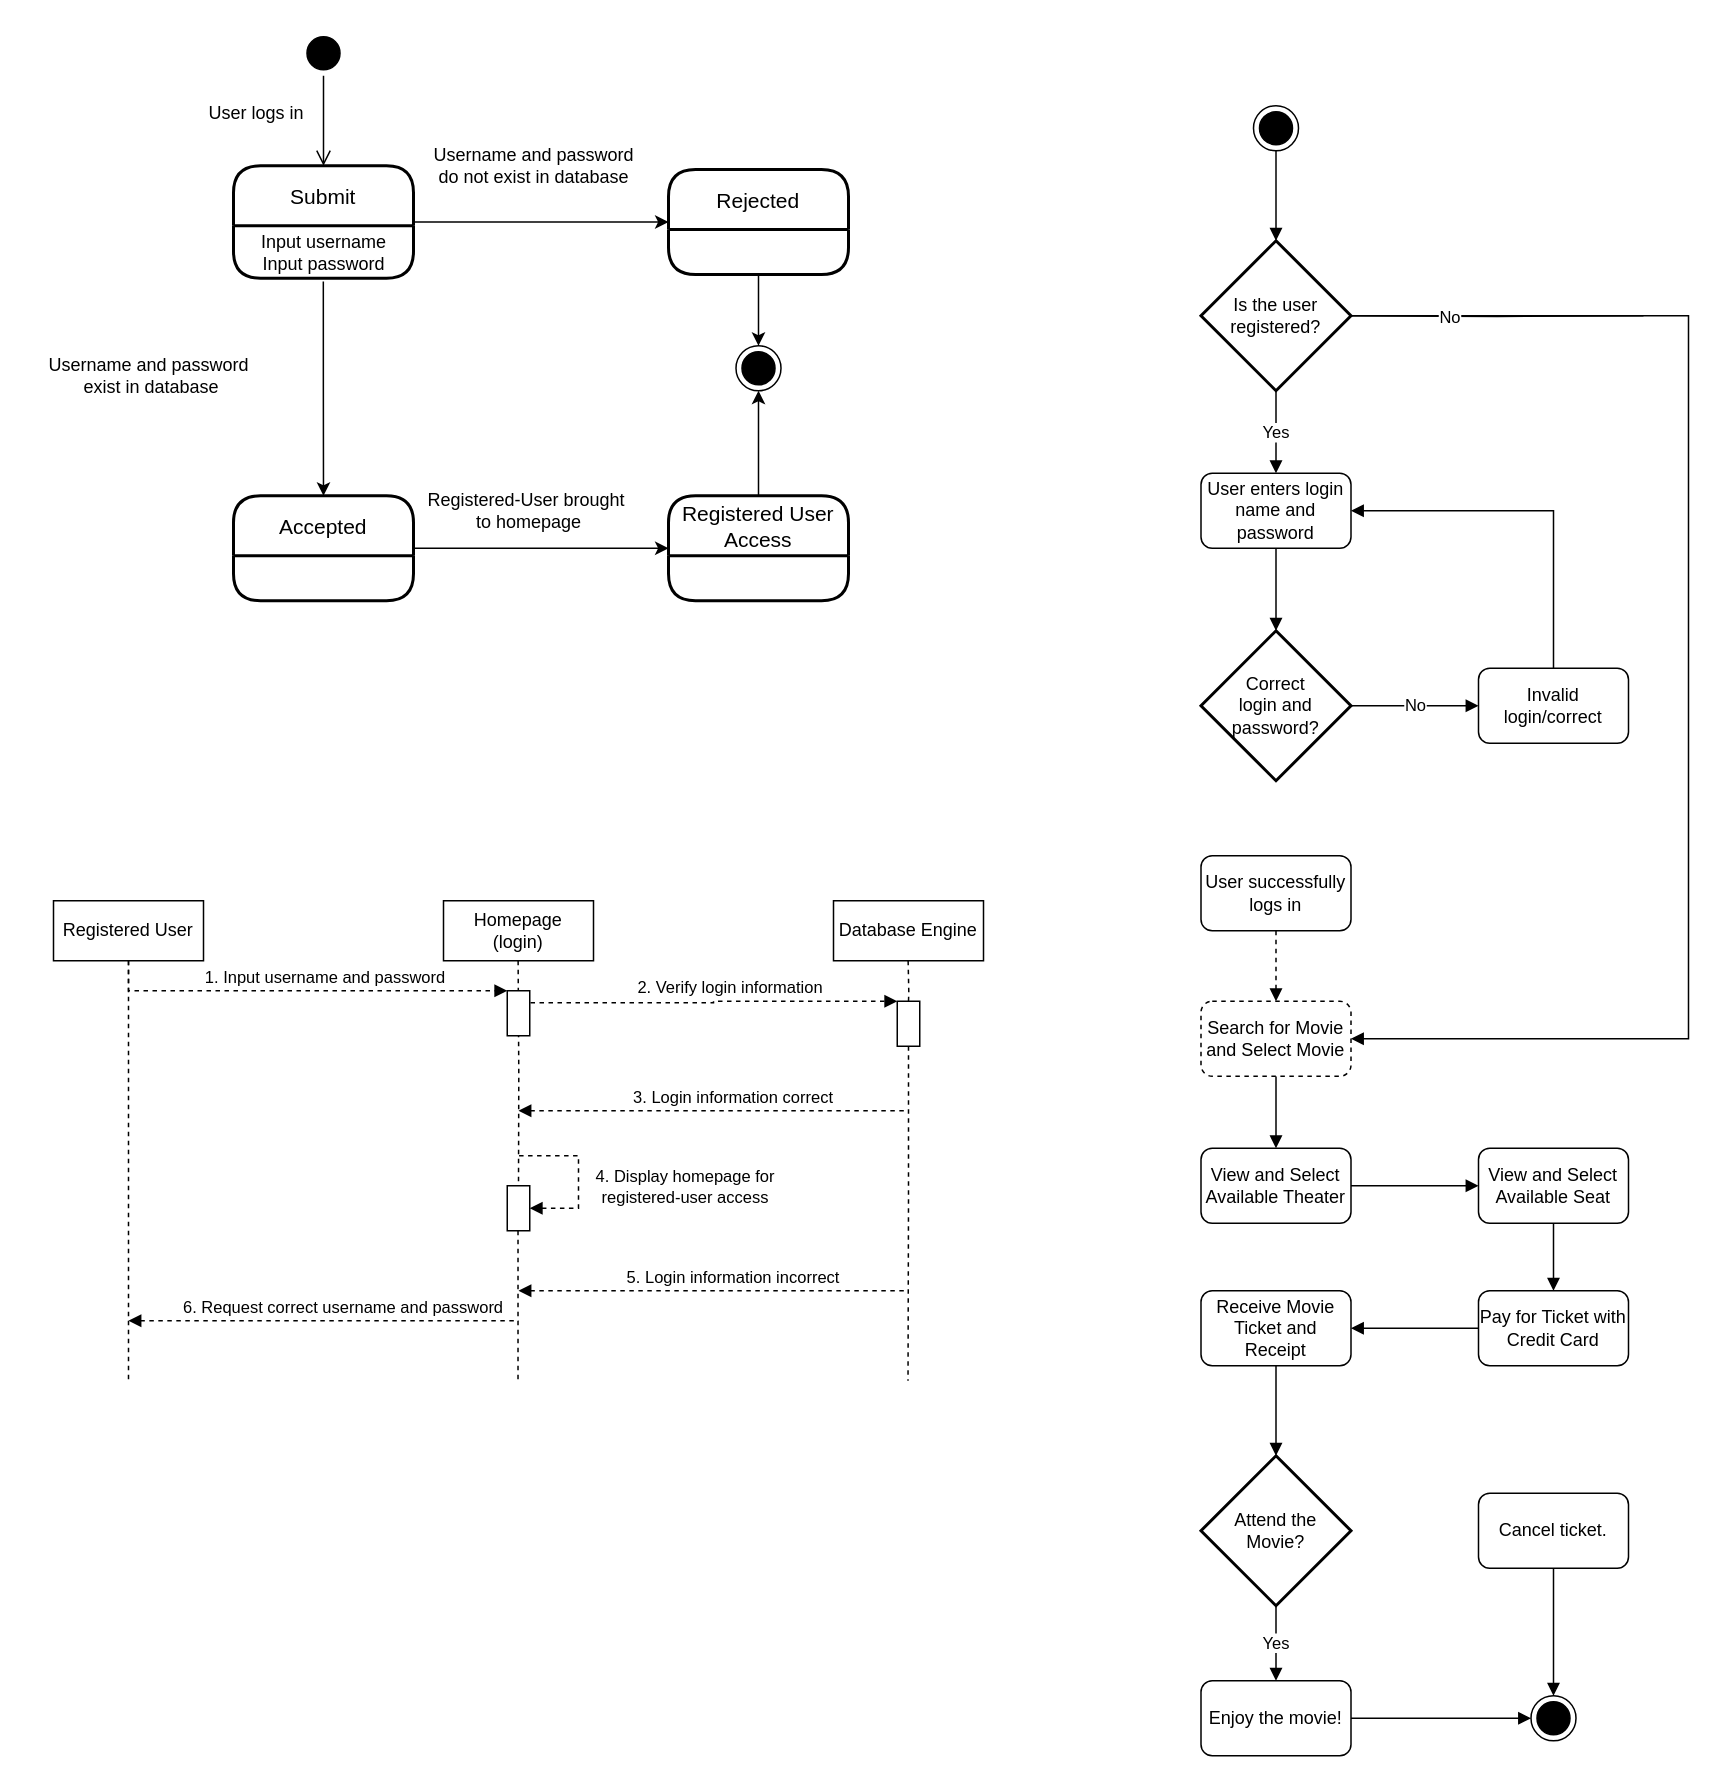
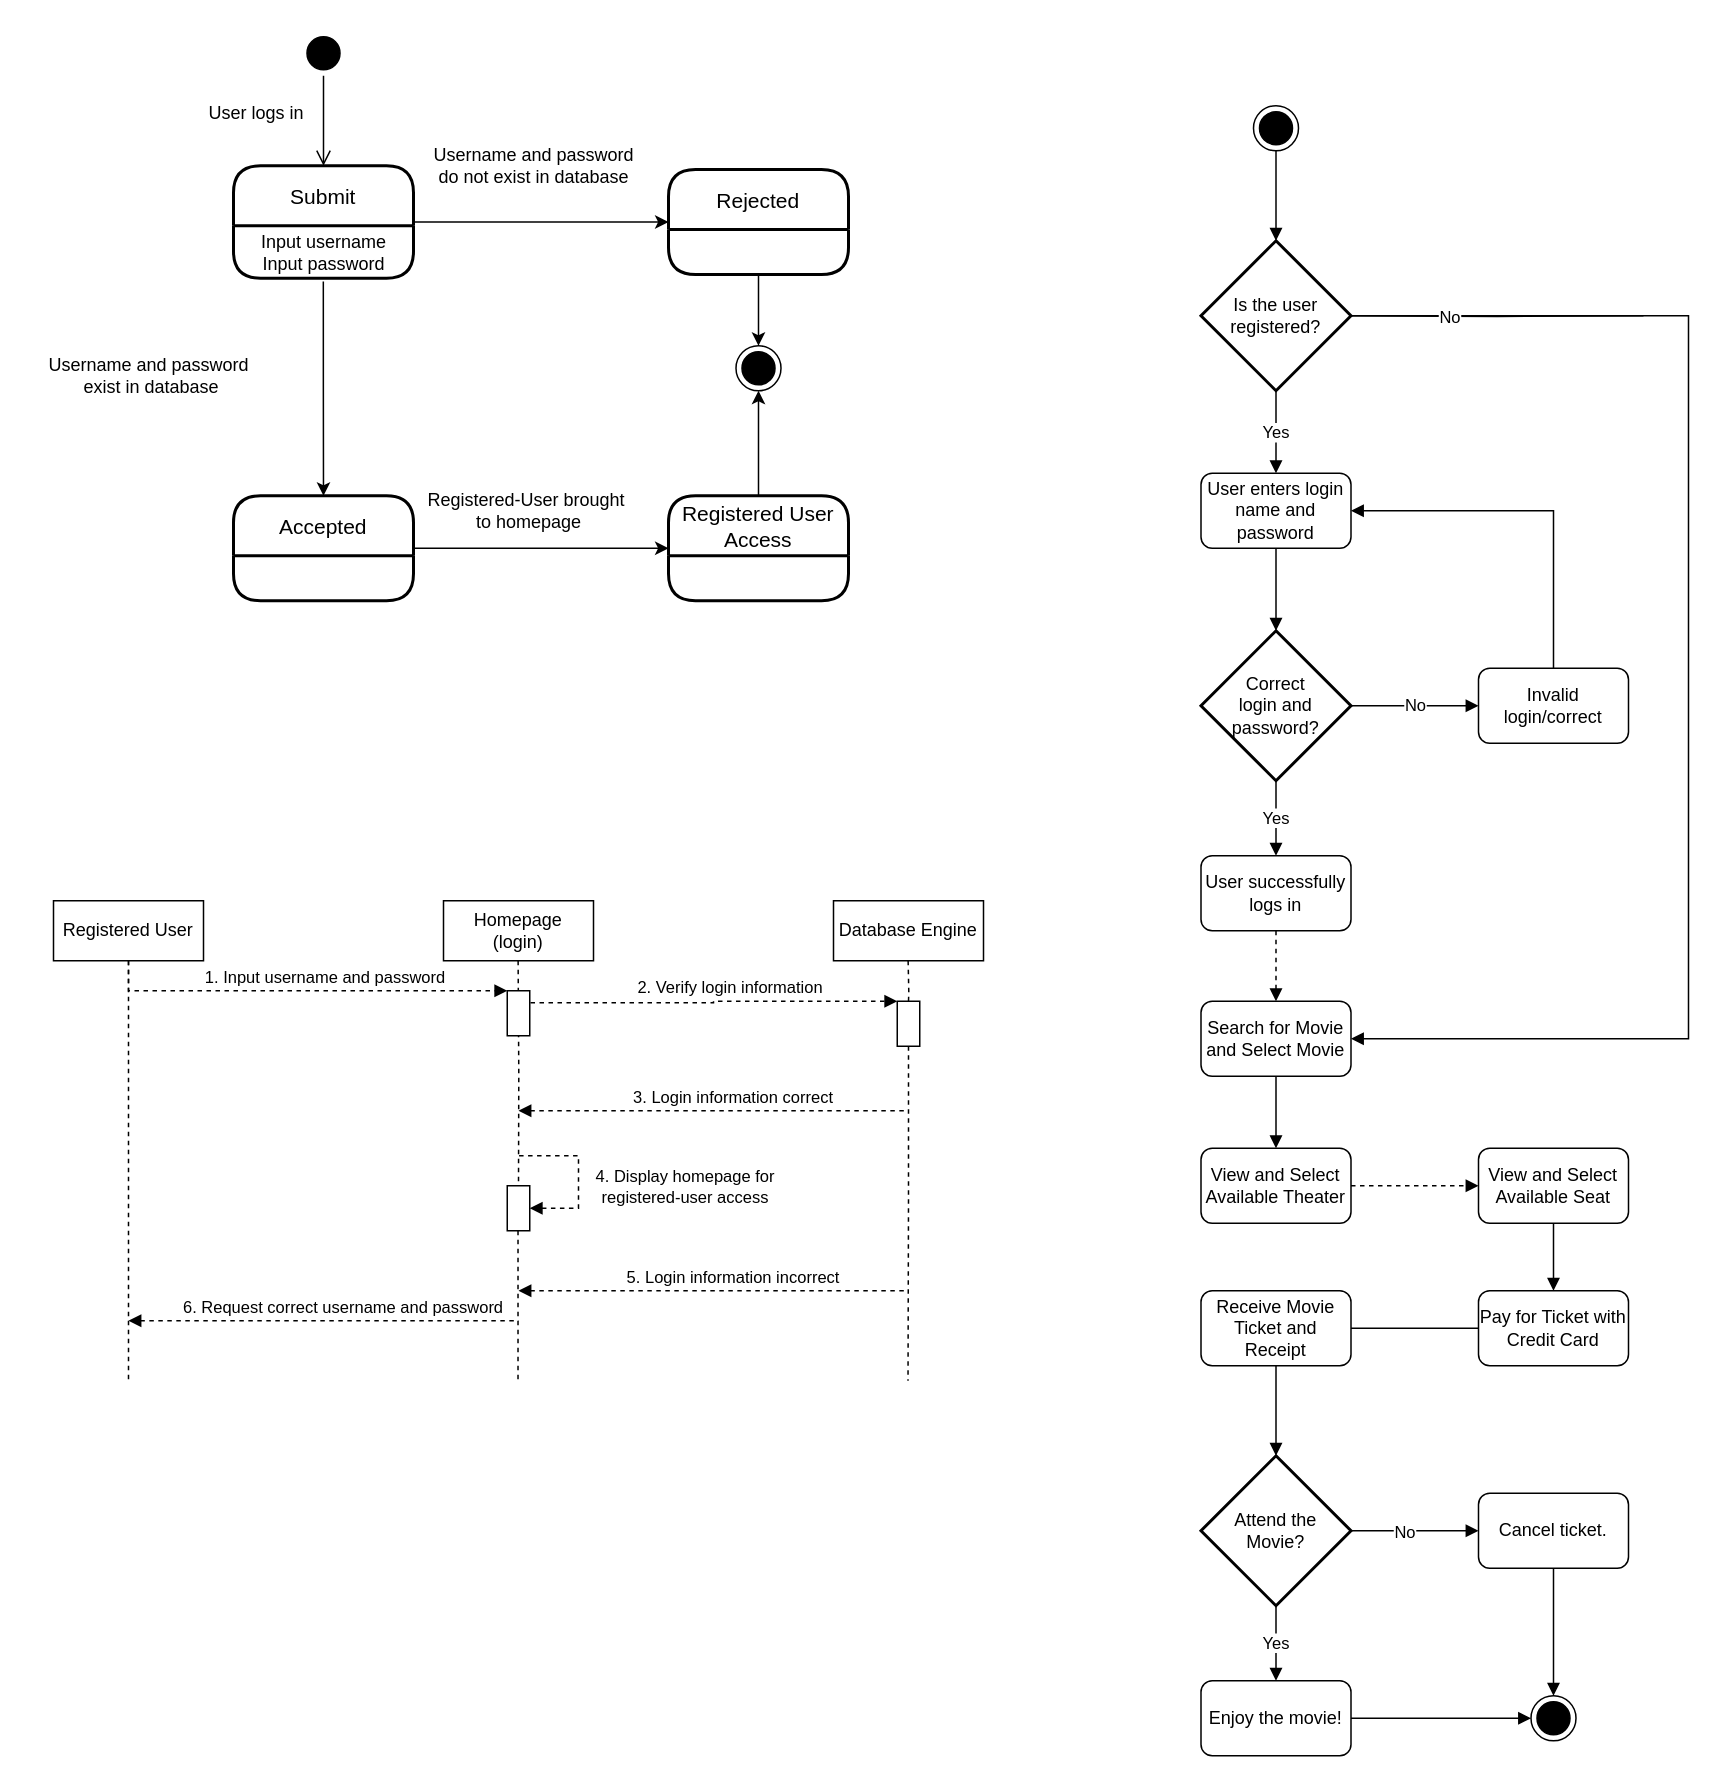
edge "Correct login and password?" -> "User successfully logs in": added, label "Yes"
node "Search for Movie and Select Movie": style dashed -> solid
edge "View and Select Available Theater" -> "View and Select Available Seat": style solid -> dashed
edge "Pay for Ticket with Credit Card" -> "Receive Movie Ticket and Receipt": arrowhead block -> none
edge "Attend the Movie?" -> "Cancel ticket.": added, label "No"
